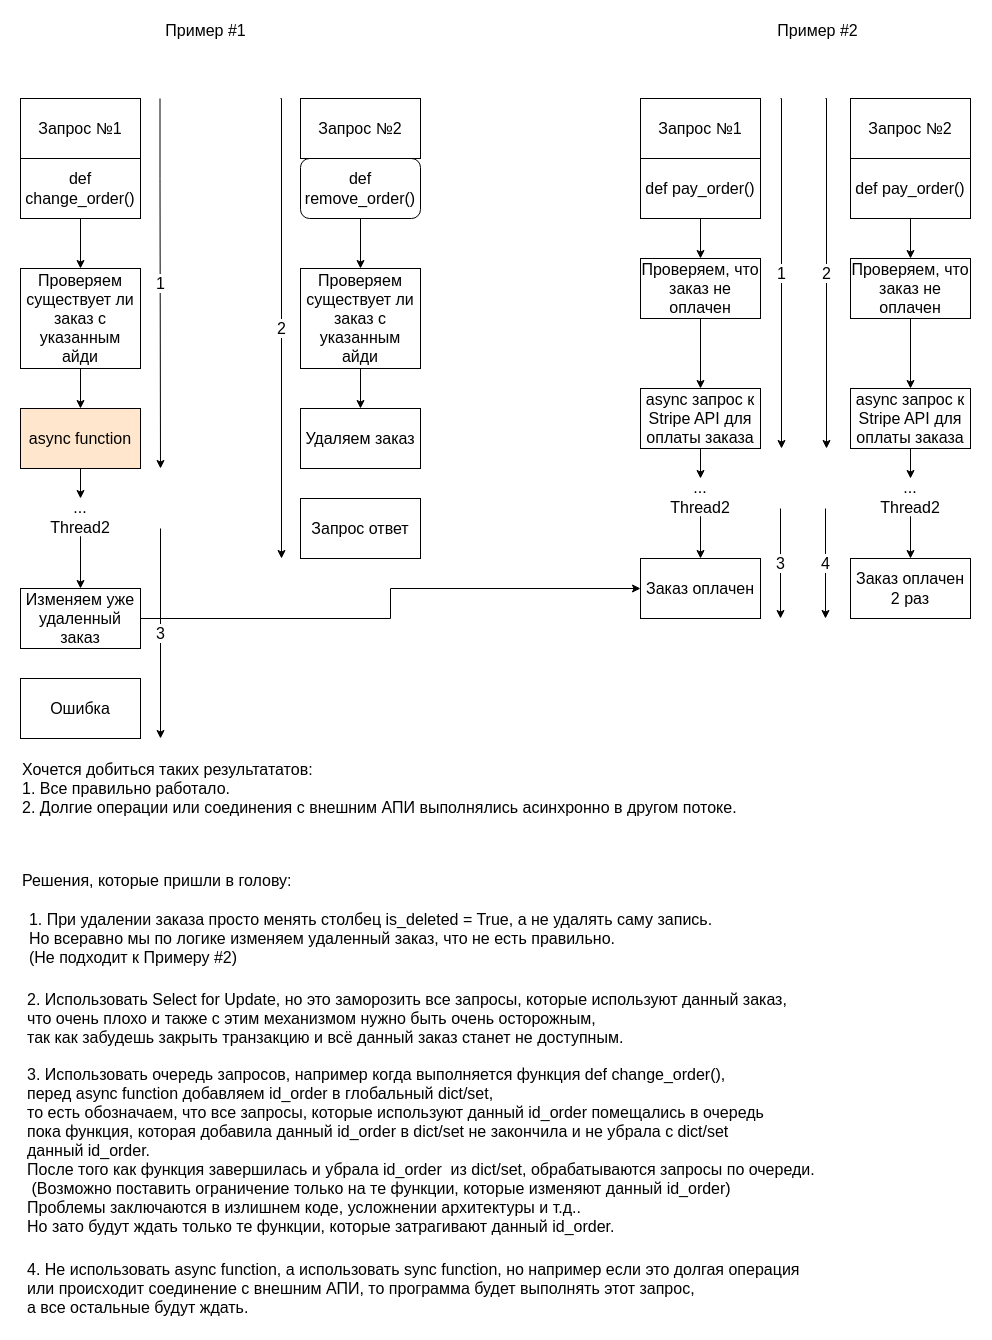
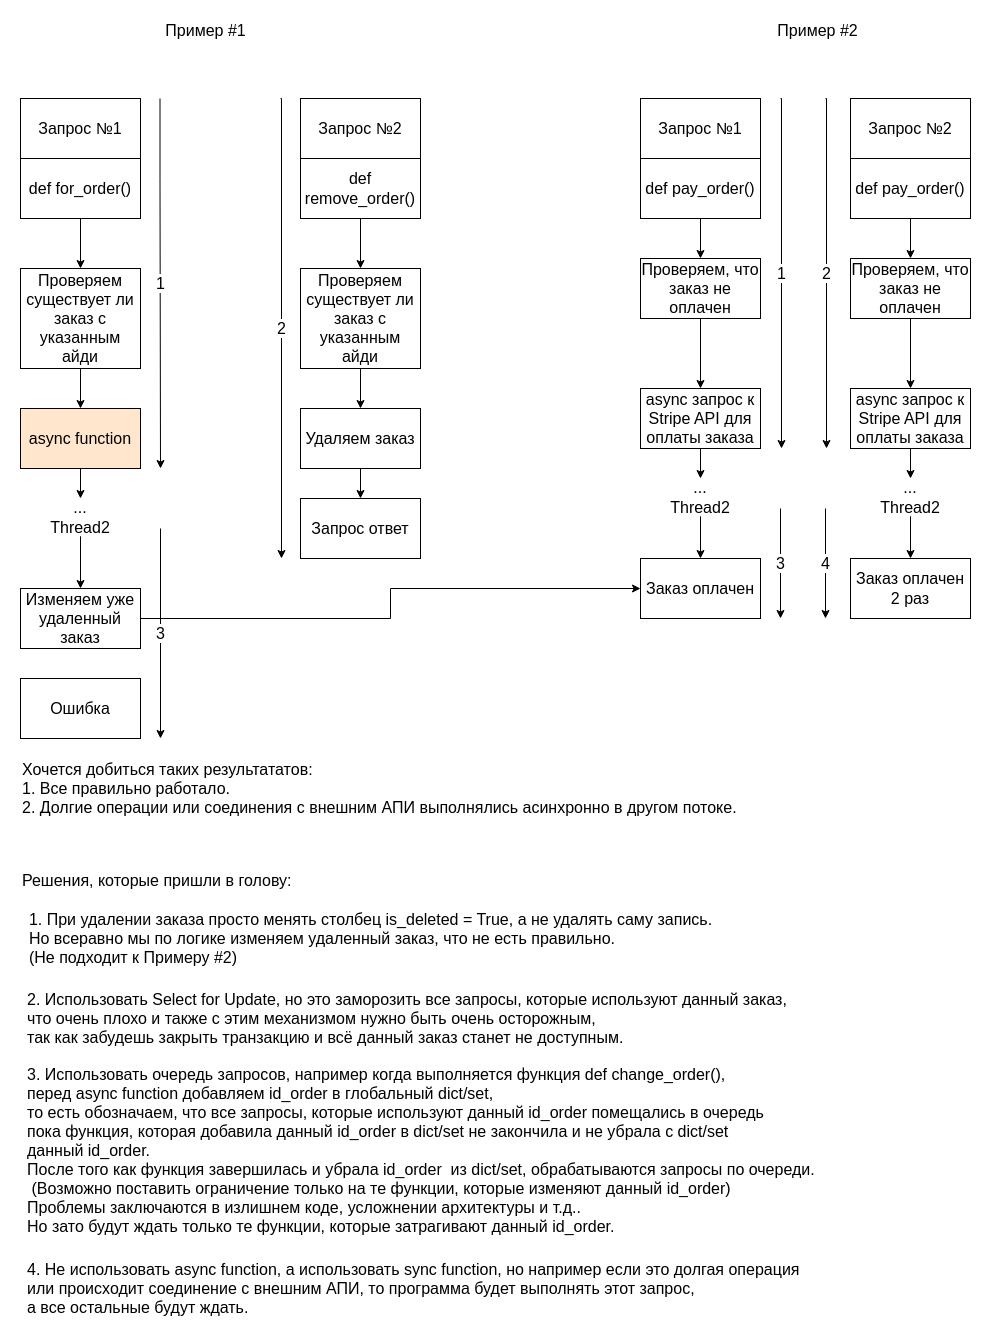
node "def change_order()": label "def change_order()" -> "def for_order()"
node "def remove_order()": shape rounded rectangle -> rectangle
edge "Удаляем заказ" -> "Запрос ответ": added
